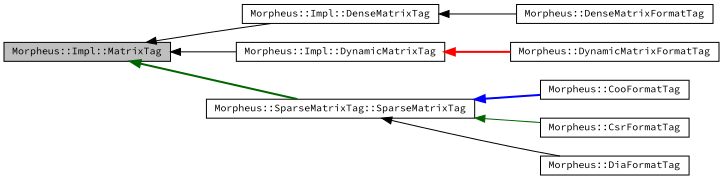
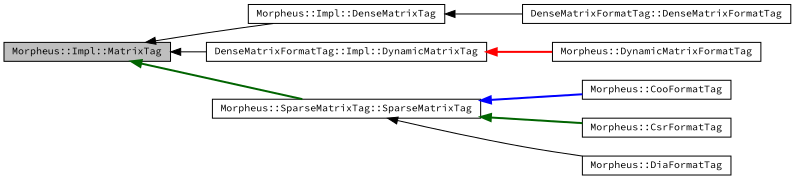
node "Morpheus::DenseMatrixFormatTag": label "Morpheus::DenseMatrixFormatTag" -> "DenseMatrixFormatTag::DenseMatrixFormatTag"
node "Morpheus::Impl::DynamicMatrixTag": label "Morpheus::Impl::DynamicMatrixTag" -> "DenseMatrixFormatTag::Impl::DynamicMatrixTag"
edge "Morpheus::CsrFormatTag" -> "Morpheus::SparseMatrixTag::SparseMatrixTag": style solid -> bold
